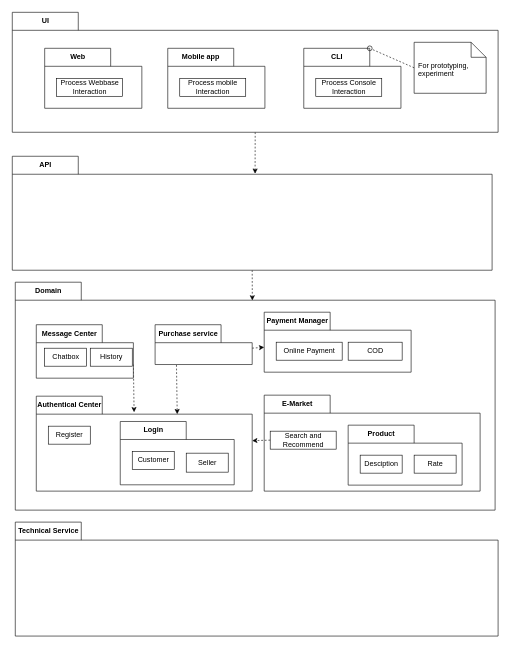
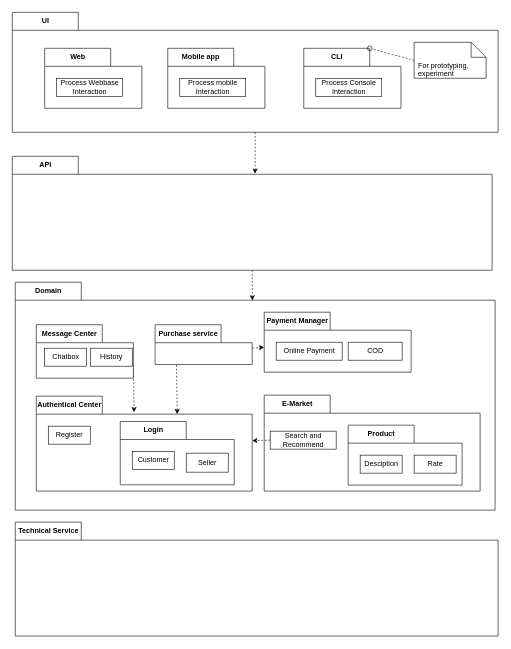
node "For prototyping, experiment": size 72x51 -> 72x36
